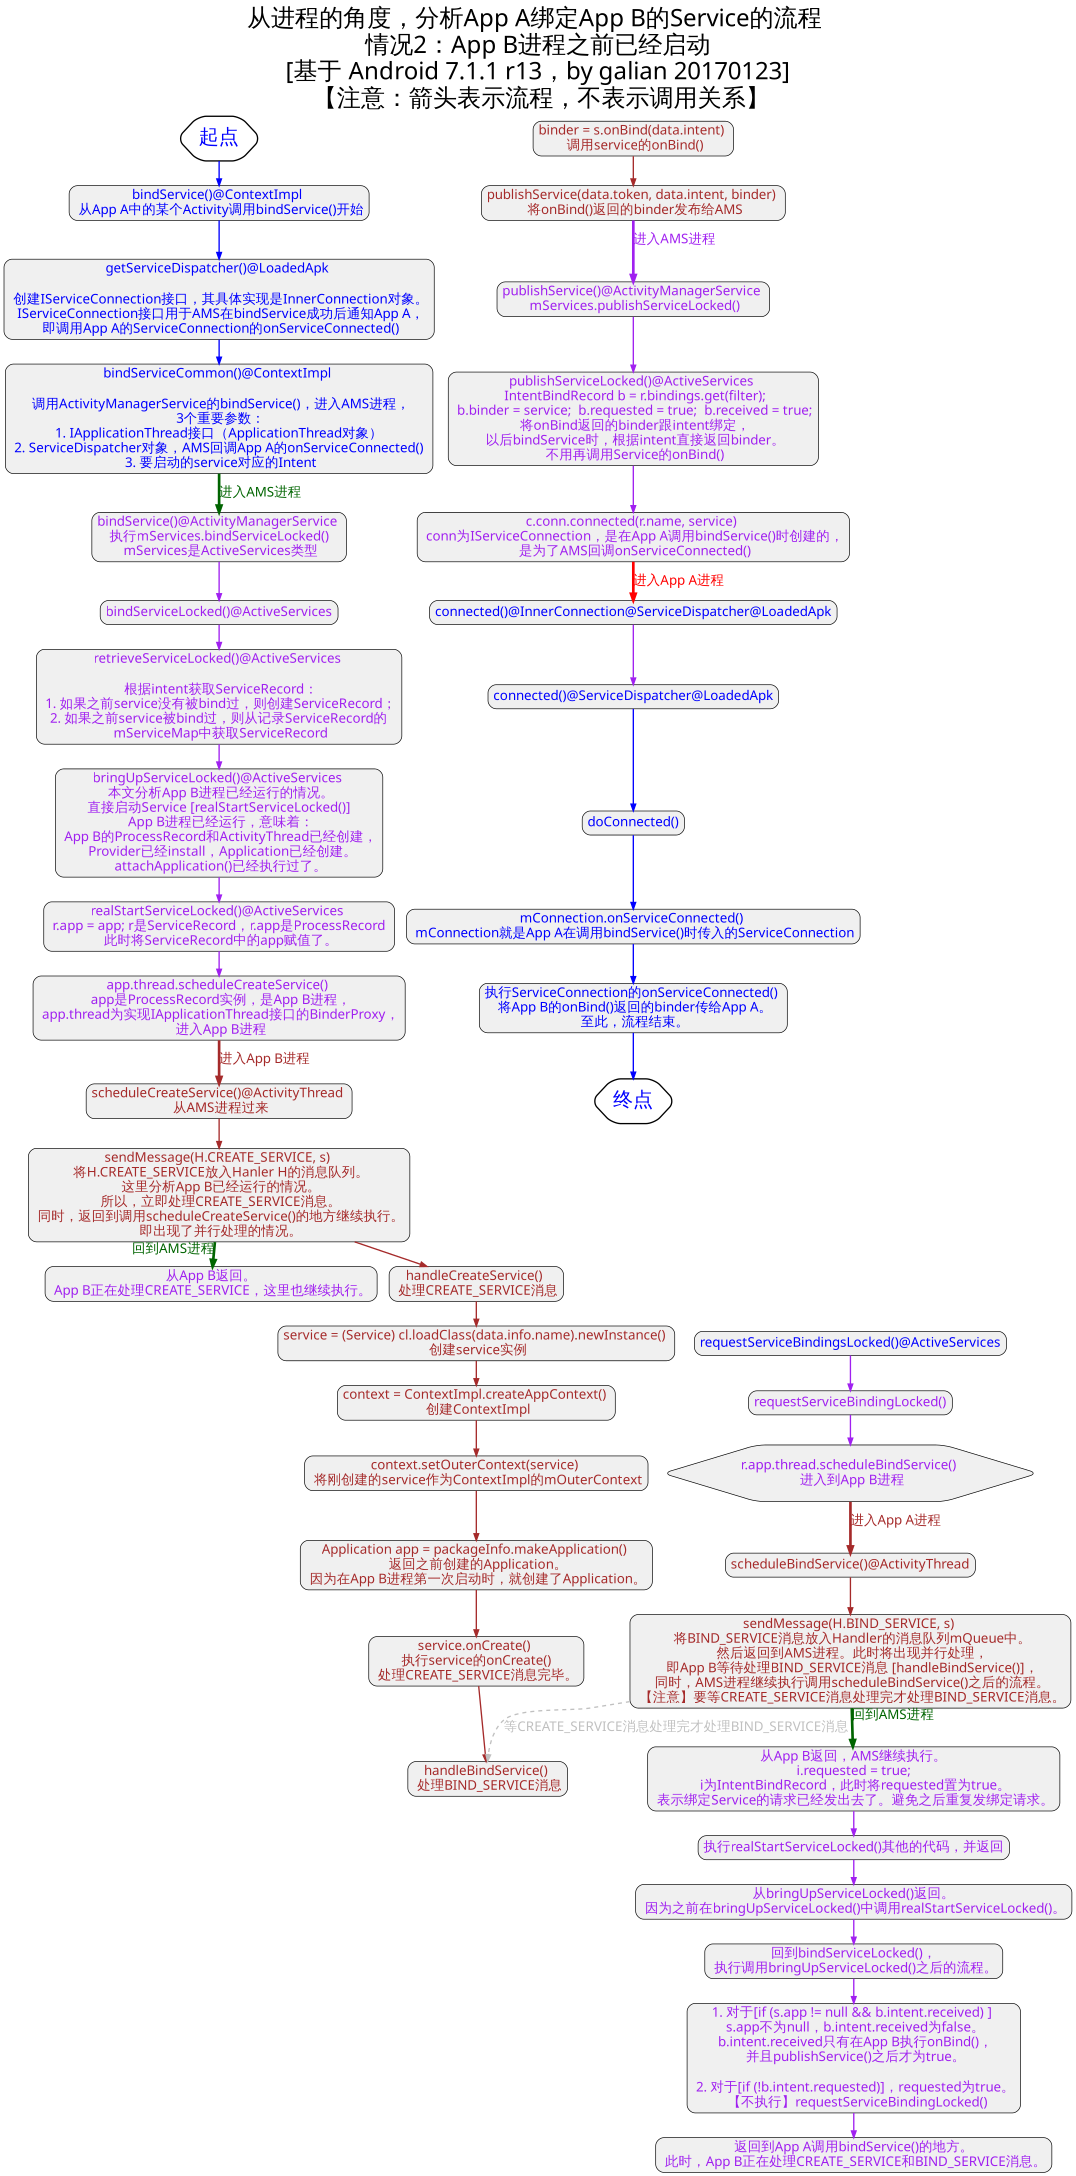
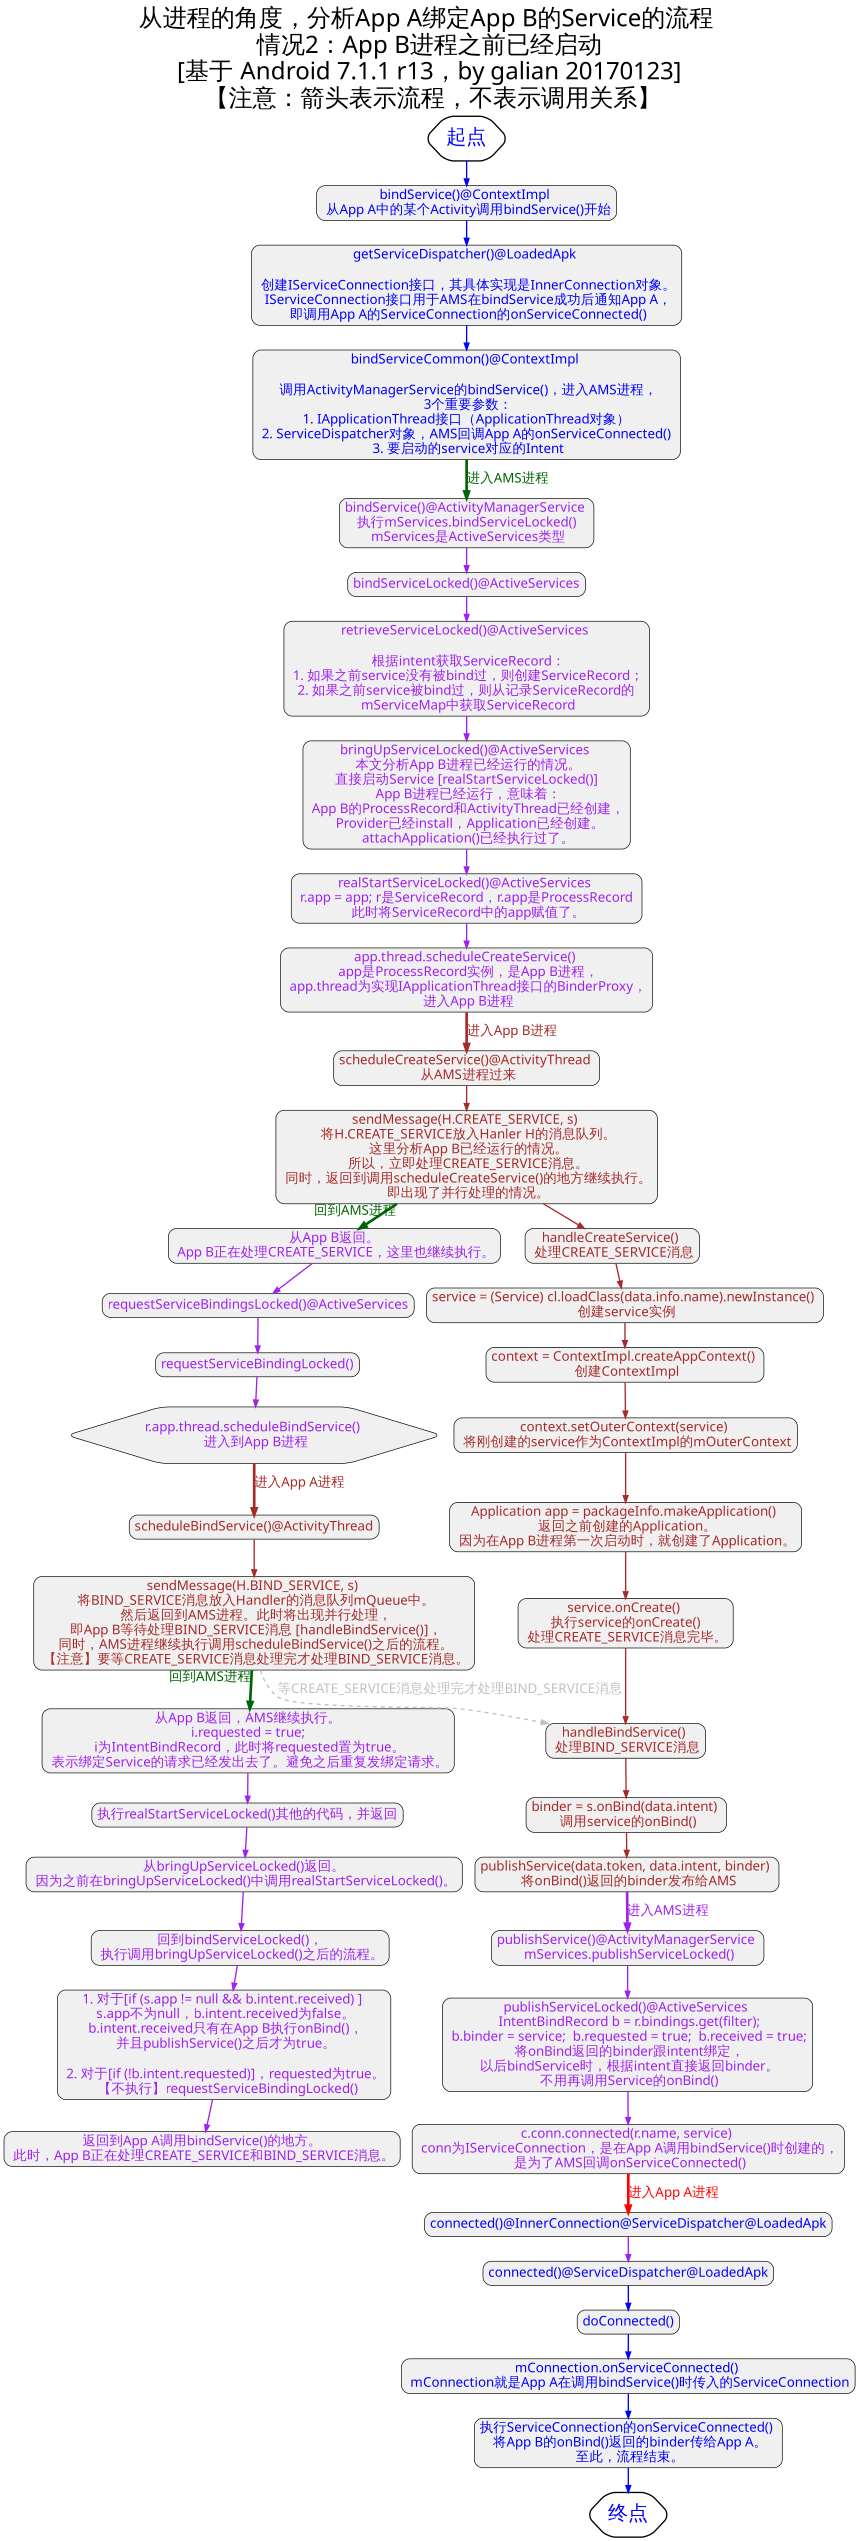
edge "从App B返回。 App B正在处理CREATE_SERVICE，这里也继续执行。" -> "requestServiceBindingsLocked()@ActiveServices": added
node "requestServiceBindingsLocked()@ActiveServices": fontcolor blue -> purple
edge "handleBindService() 处理BIND_SERVICE消息" -> "binder = s.onBind(data.intent) 调用service的onBind()": added
